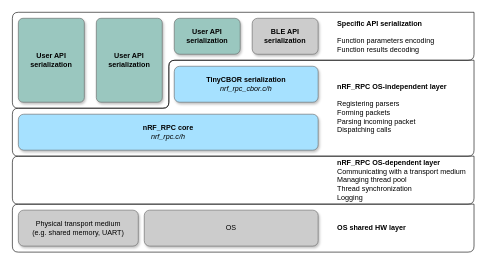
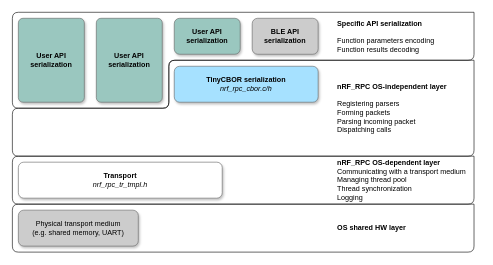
node "nRF_RPC core nrf_rpc.c/h": removed
node "Transport nrf_rpc_tr_tmpl.h": added
node "OS": removed
